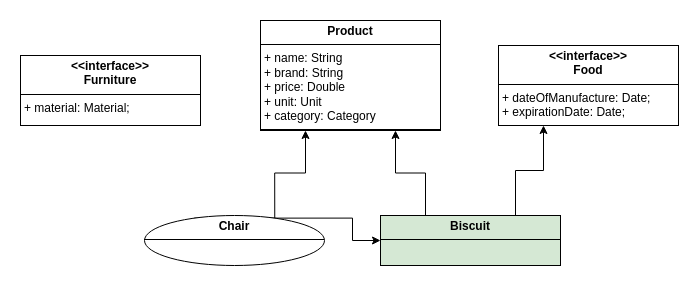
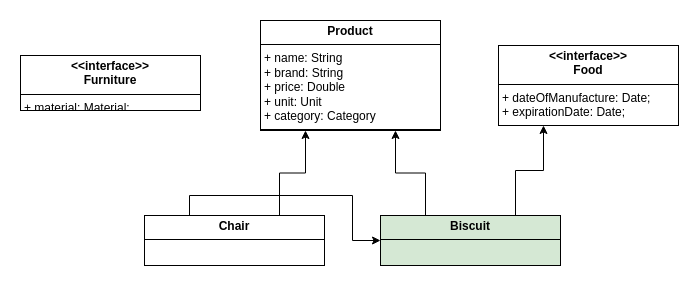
node "<<interface>> Furniture + material: Material;": size 180x70 -> 180x55
node "Chair": shape ellipse -> rectangle
